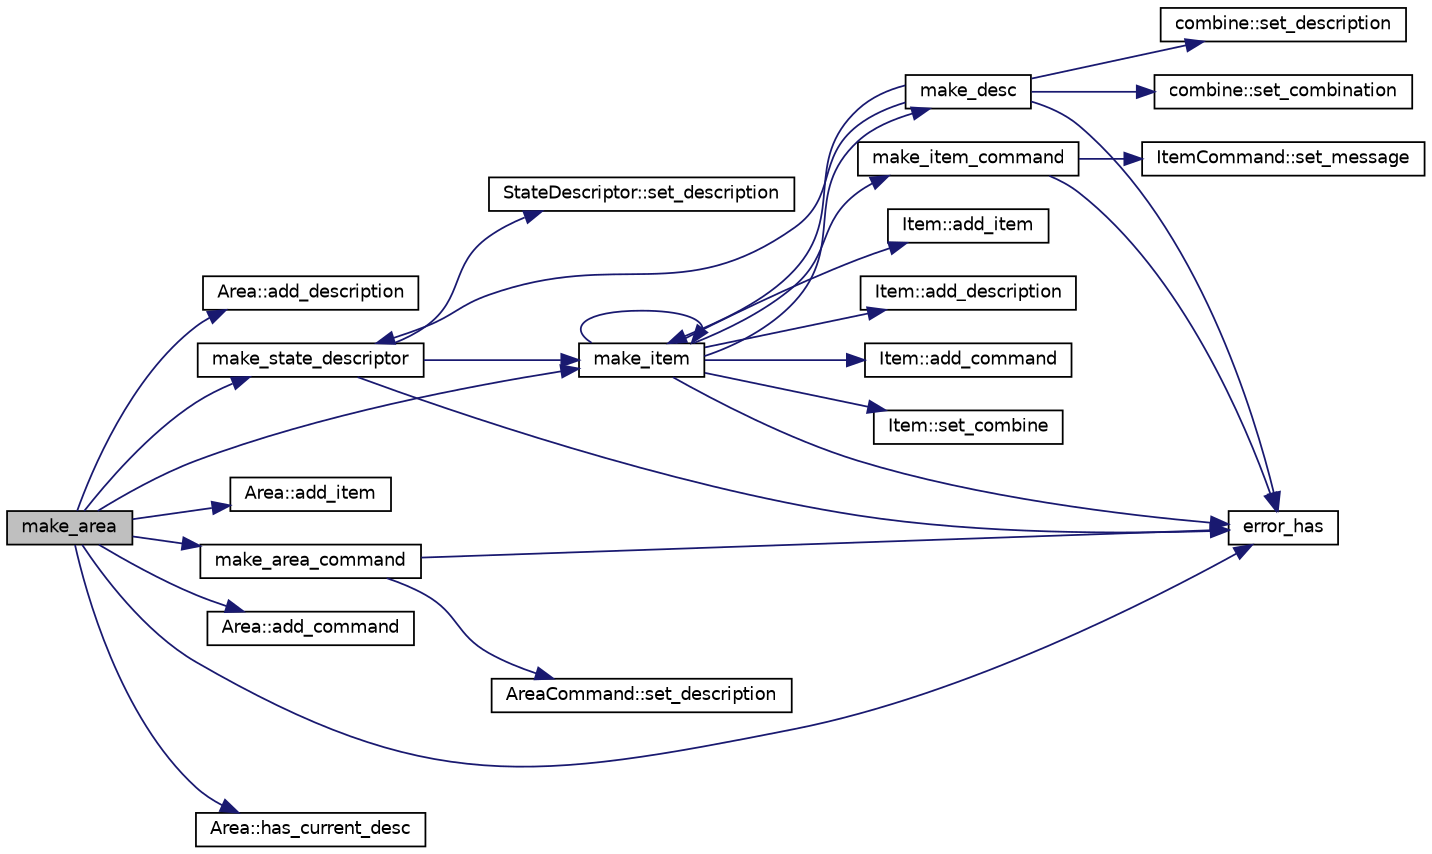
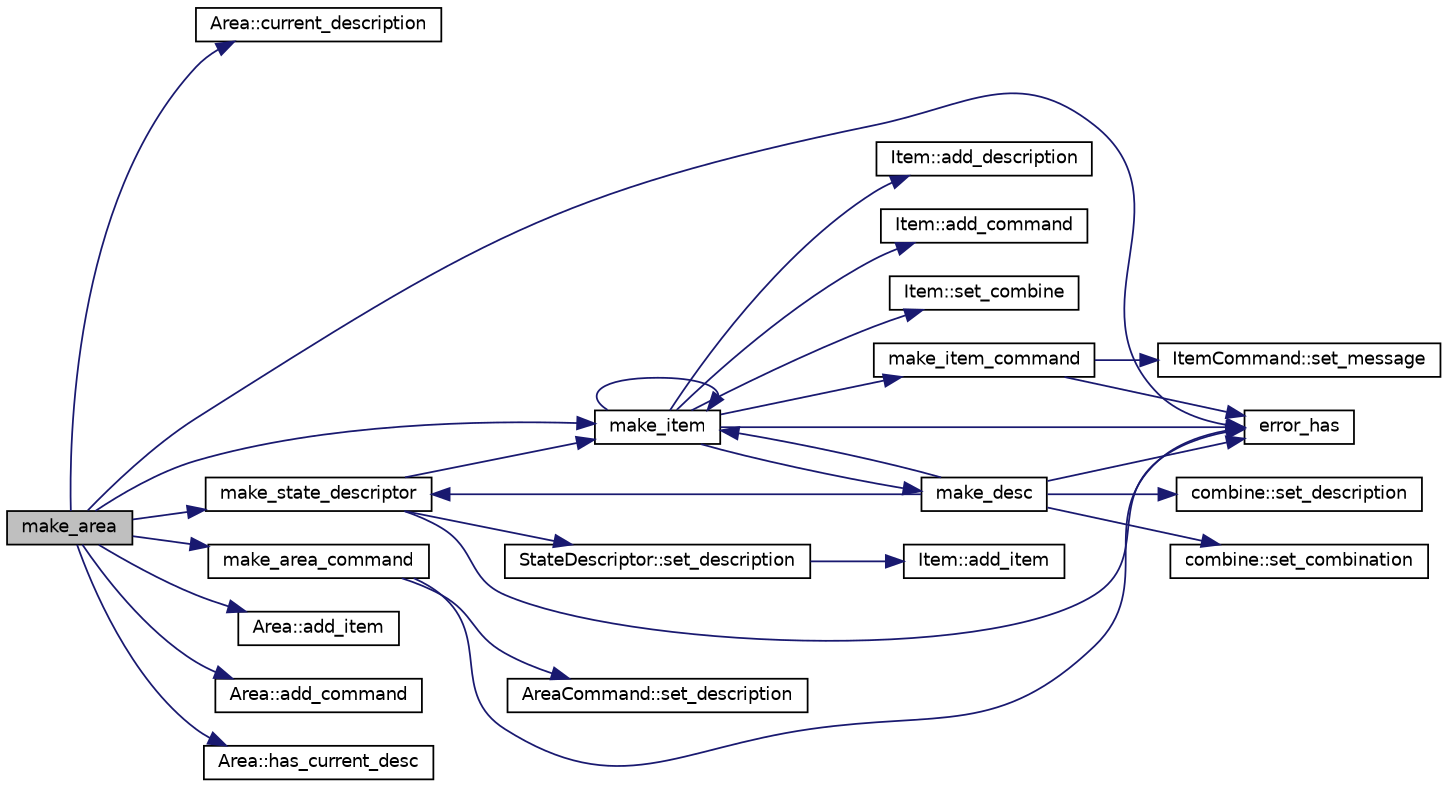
edge "make_item" -> "Item::add_item": now "StateDescriptor::set_description" -> "Item::add_item"
node "Area::add_description": label "Area::add_description" -> "Area::current_description"
